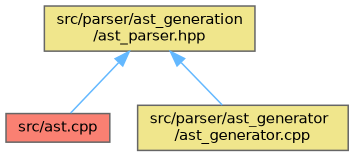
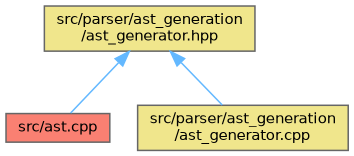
node "src/parser/ast_generation /ast_parser.hpp": label "src/parser/ast_generation /ast_parser.hpp" -> "src/parser/ast_generation /ast_generator.hpp"
node "src/parser/ast_generator /ast_generator.cpp": label "src/parser/ast_generator /ast_generator.cpp" -> "src/parser/ast_generation /ast_generator.cpp"
